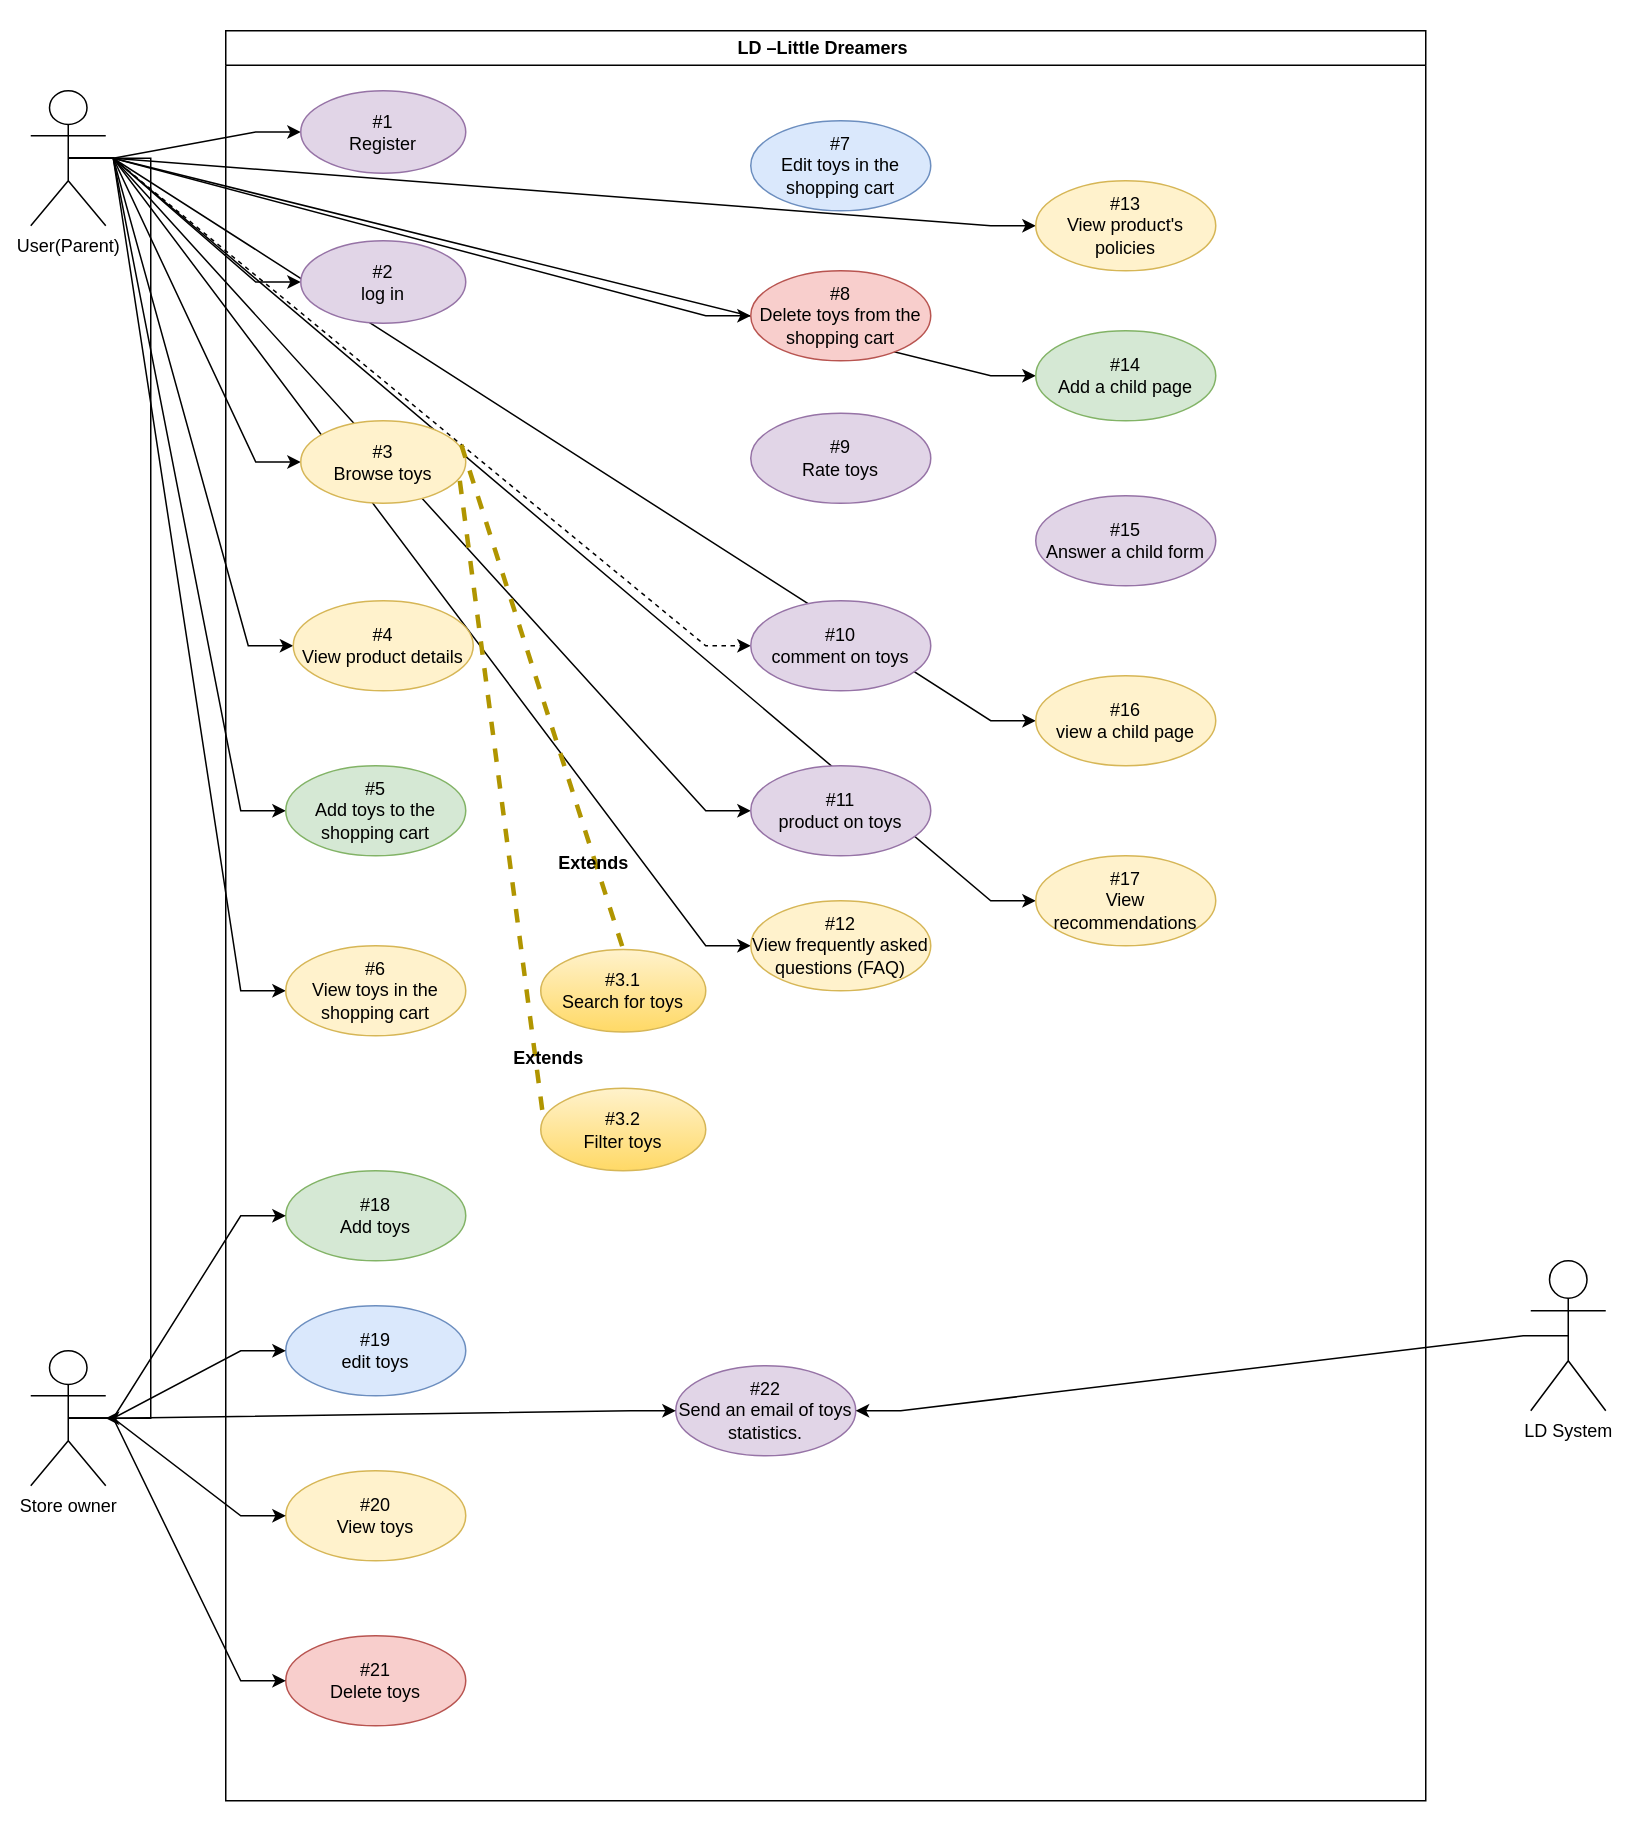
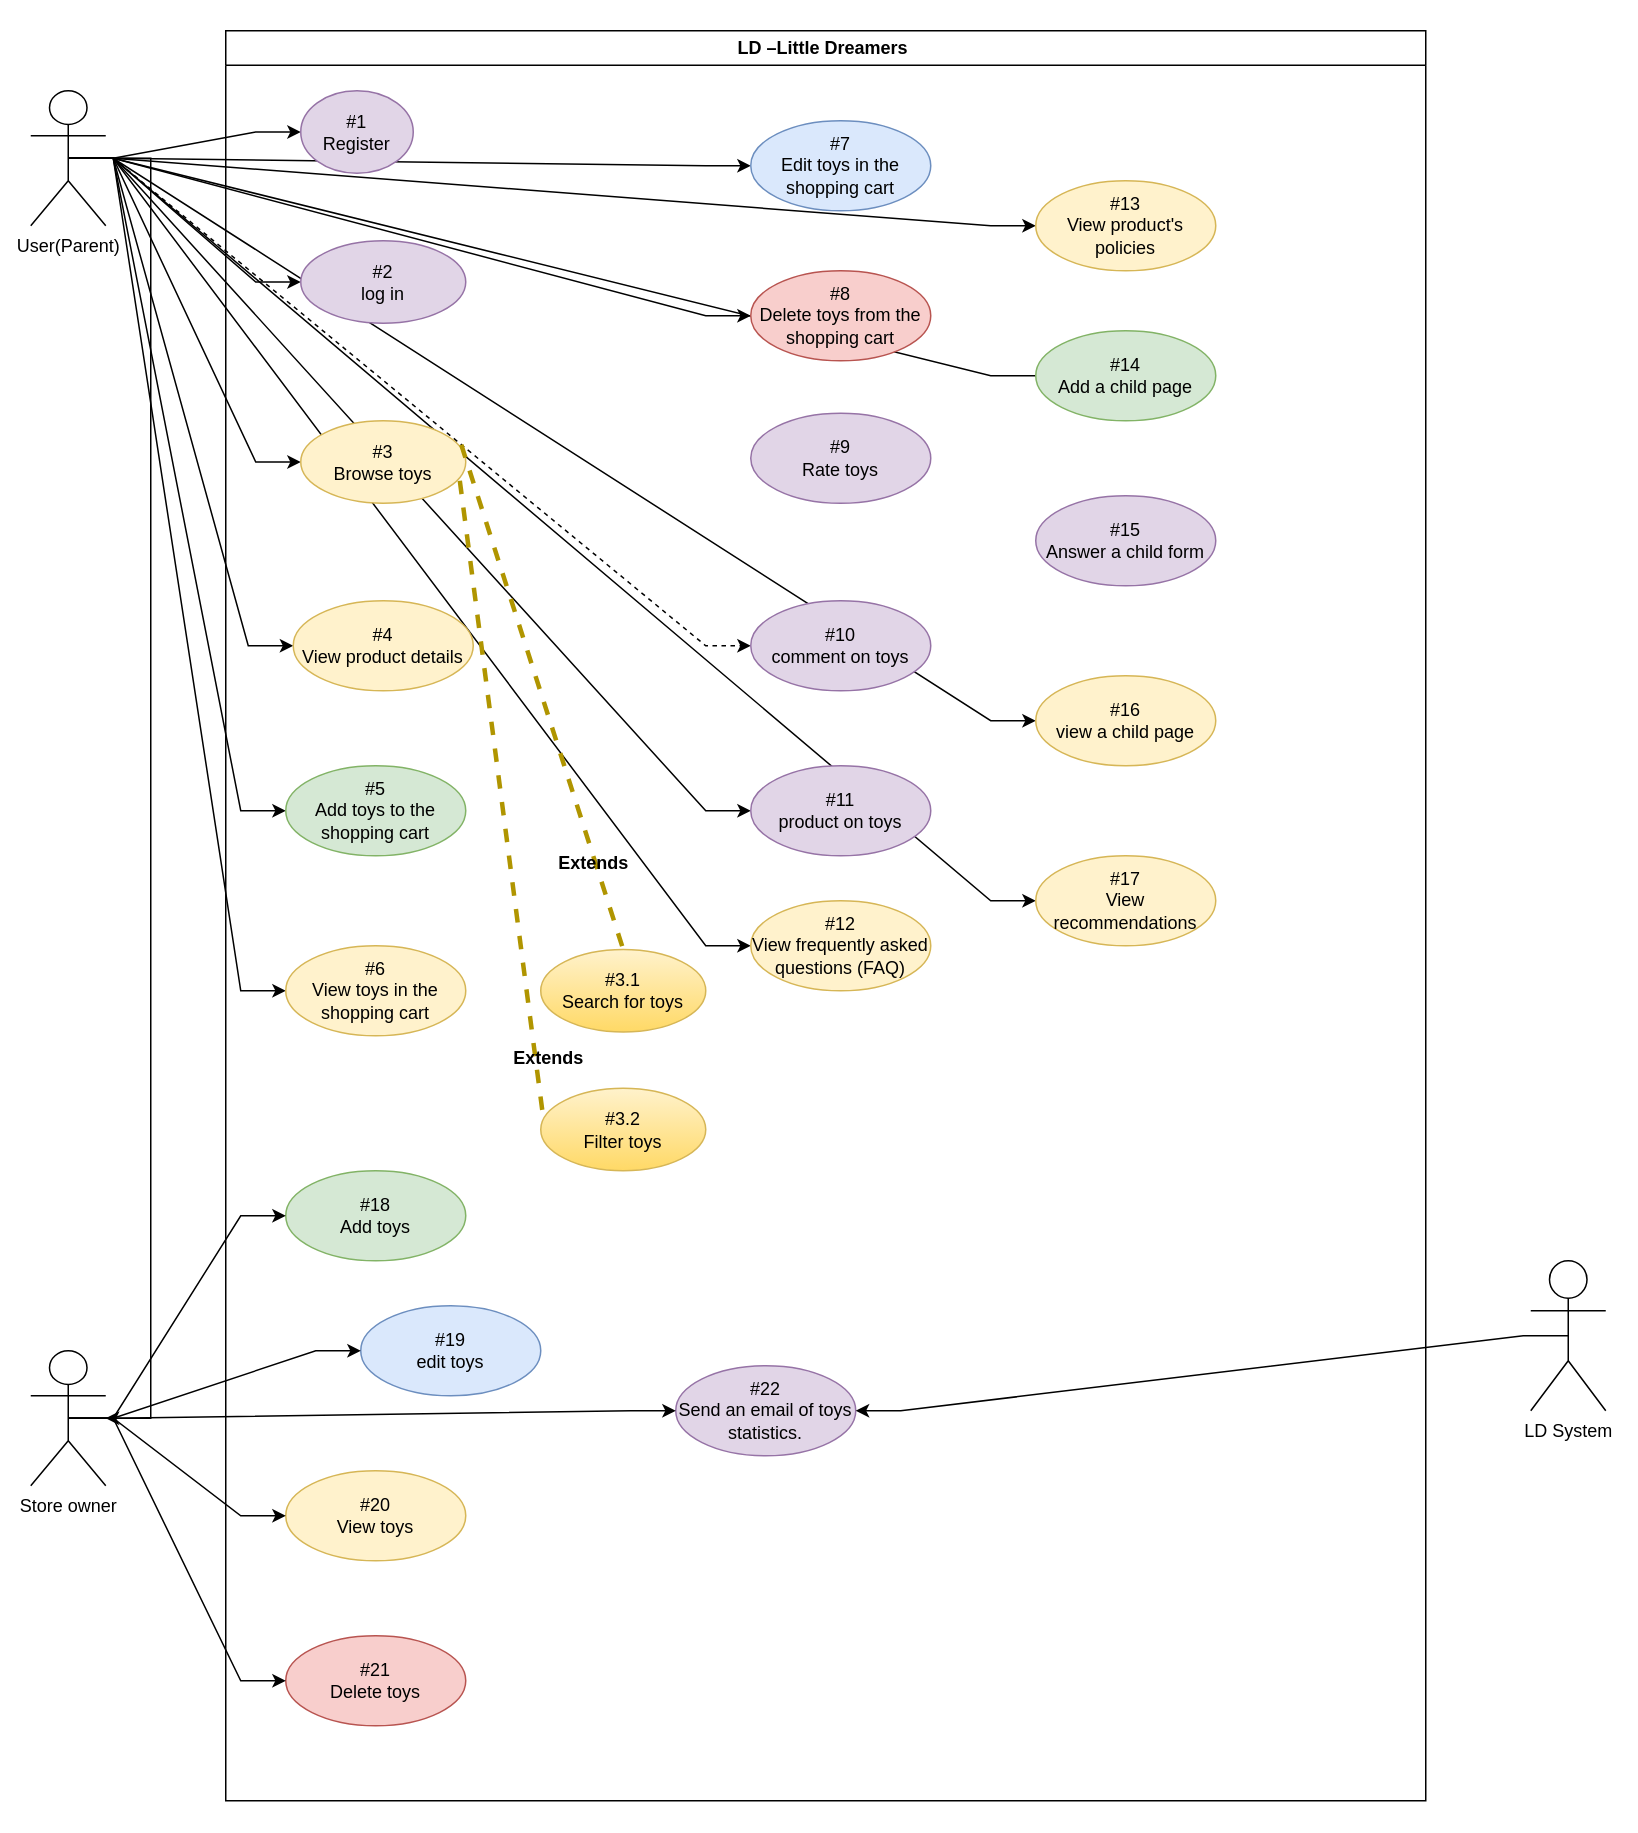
node "#1 Register": size 165x83 -> 113x83
edge "User(Parent)" -> "#7 Edit toys in the shopping cart": added
edge "User(Parent)" -> "#14 Add a child page": arrowhead classic -> none
node "#19 edit toys": moved (376, 1351) -> (451, 1351)
